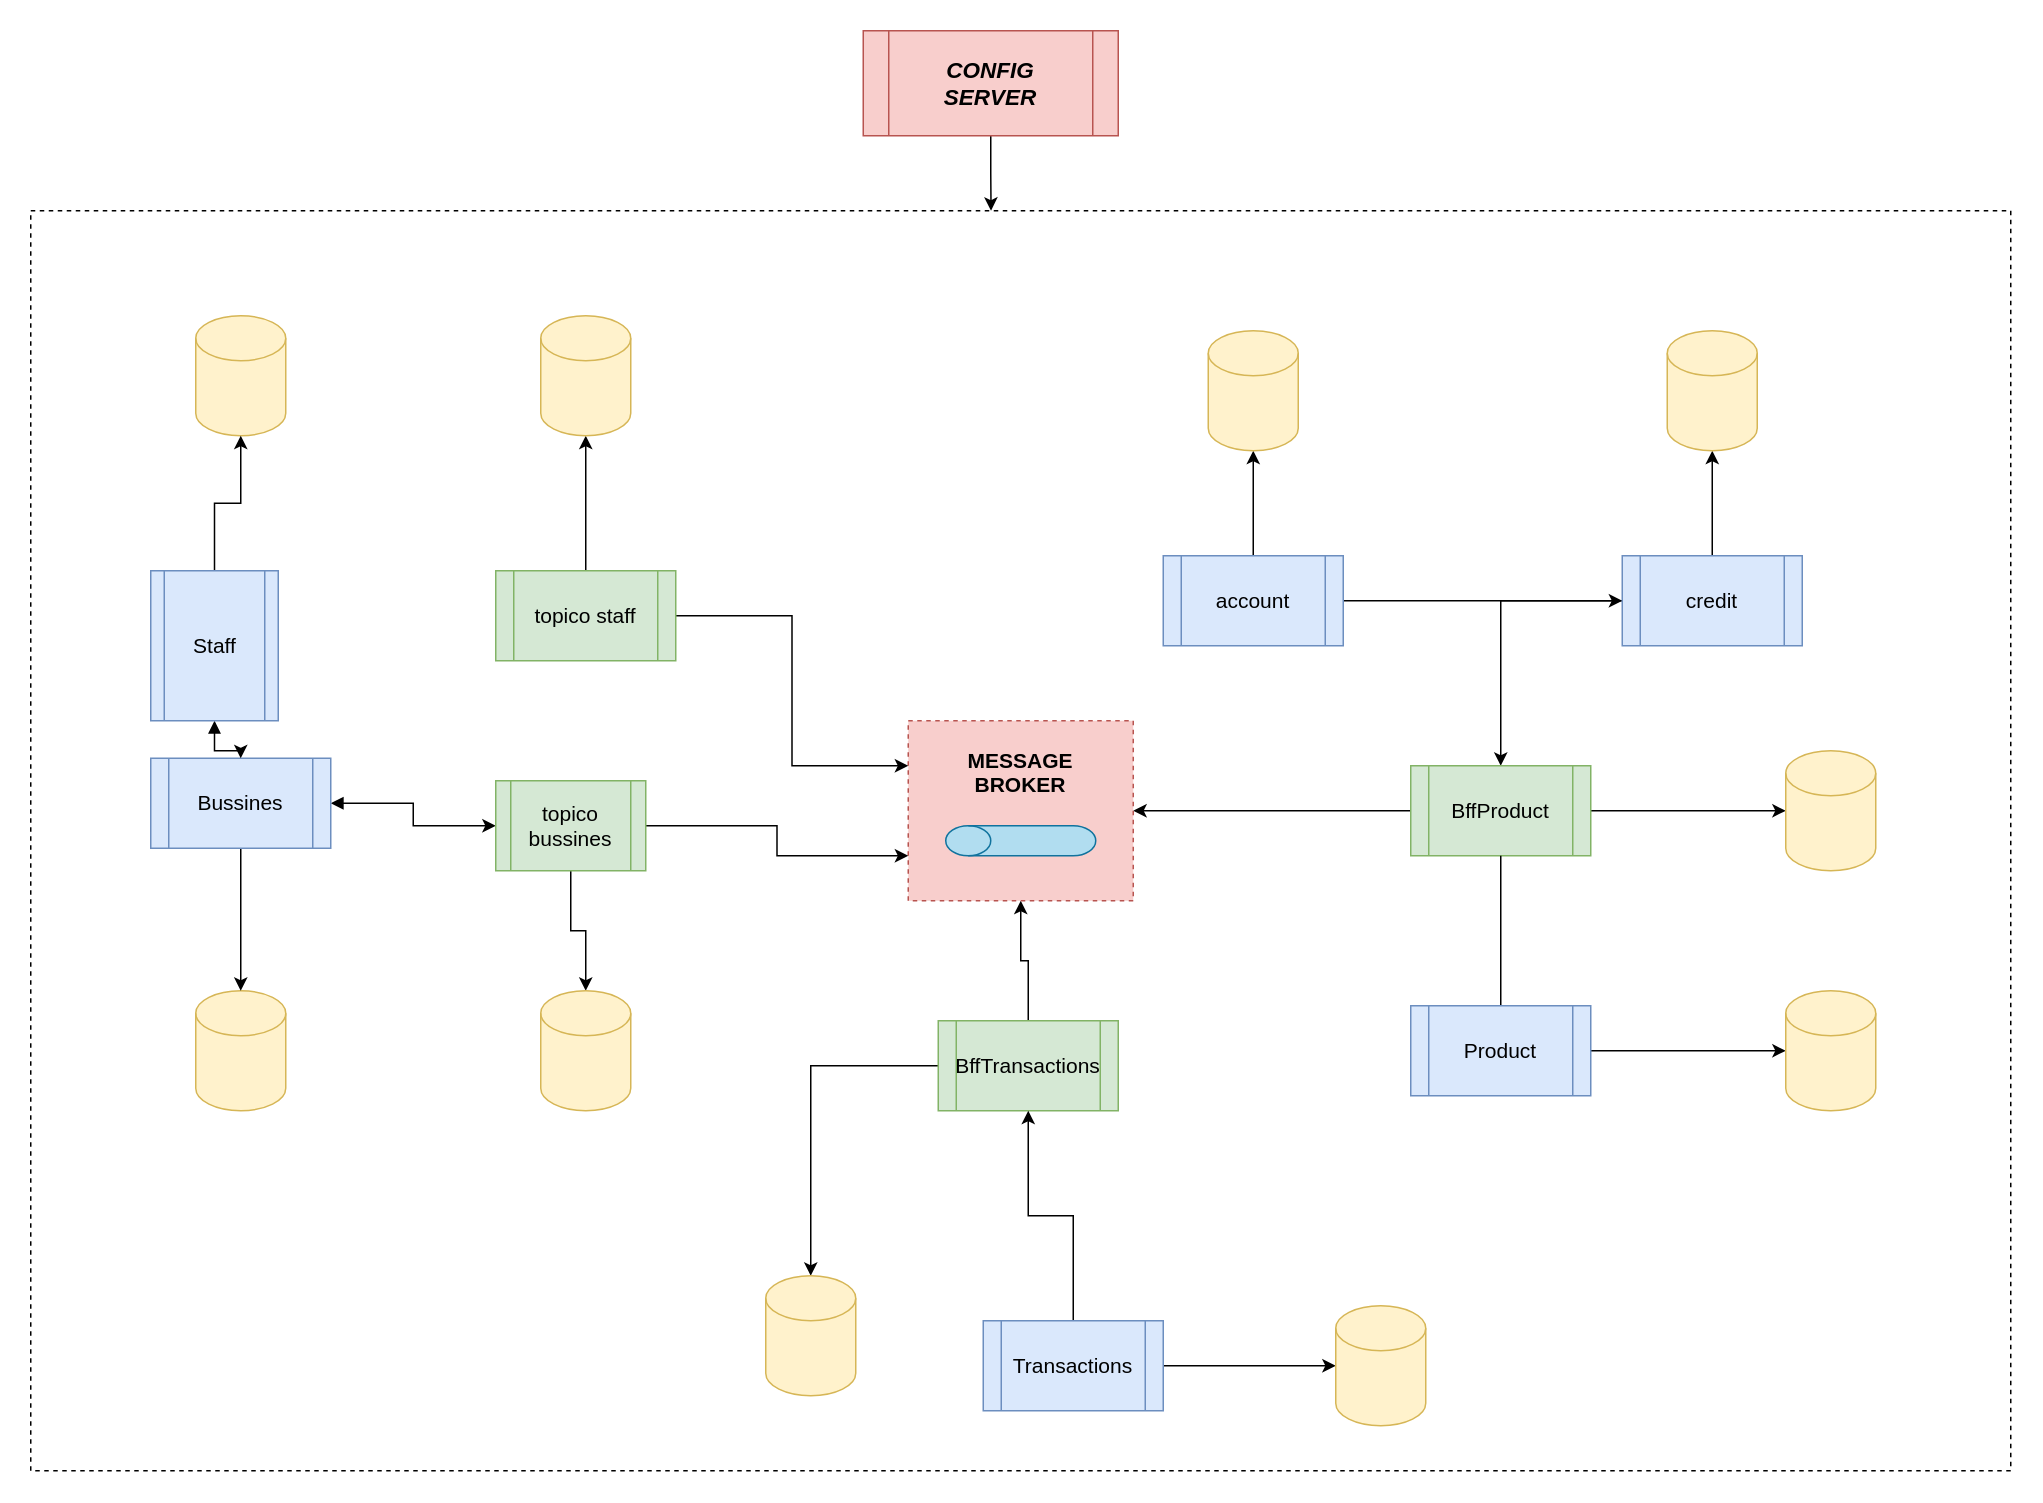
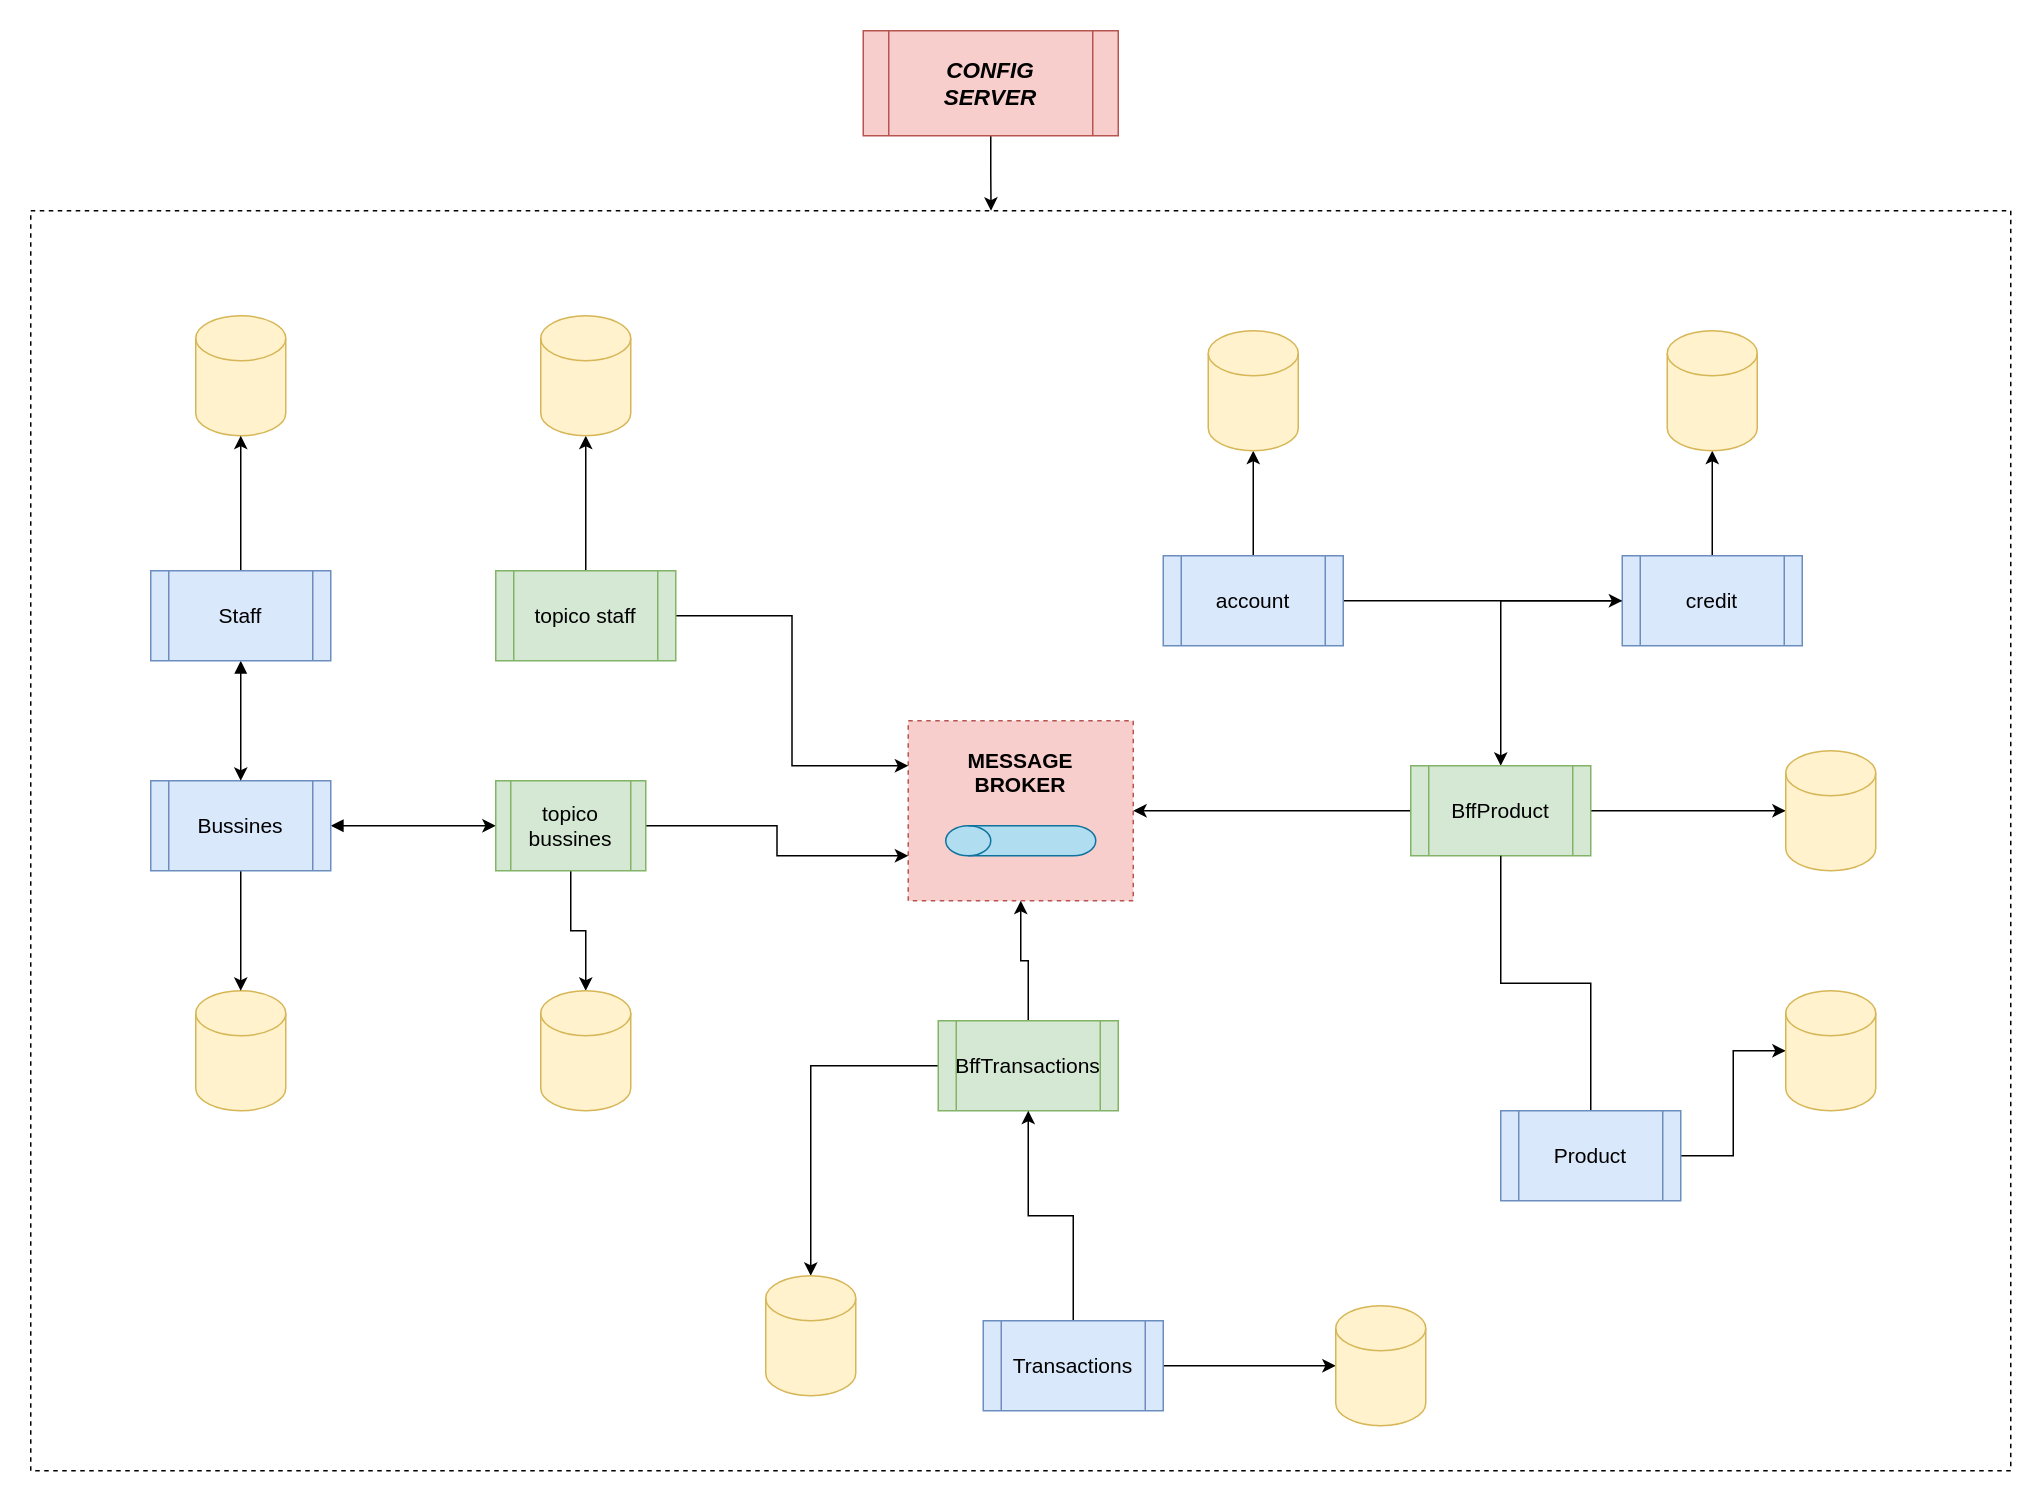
node "Staff": size 128x150 -> 180x90
node "Bussines": moved (241, 803) -> (241, 826)
node "Product": moved (1501, 1051) -> (1591, 1156)
